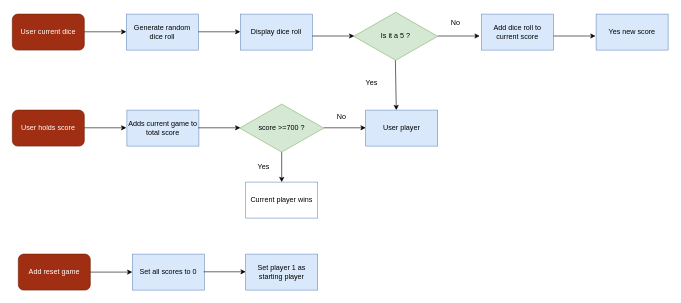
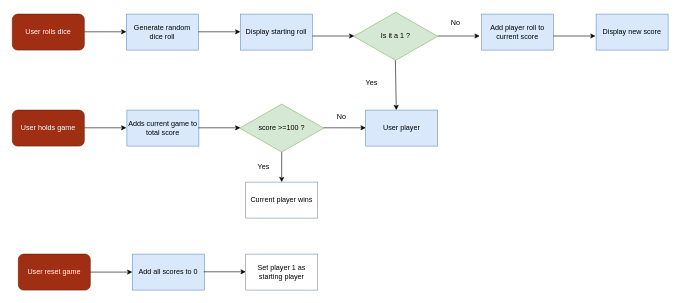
node "User current dice": label "User current dice" -> "User rolls dice"
node "Display dice roll": label "Display dice roll" -> "Display starting roll"
node "Add dice roll to current score": label "Add dice roll to current score" -> "Add player roll to current score"
node "Yes new score": label "Yes new score" -> "Display new score"
node "Is it a 5 ?": label "Is it a 5 ?" -> "Is it a 1 ?"
node "User holds score": label "User holds score" -> "User holds game"
node "score >=700 ?": label "score >=700 ?" -> "score >=100 ?"
node "Add reset game": label "Add reset game" -> "User reset game"
node "Set all scores to 0": label "Set all scores to 0" -> "Add all scores to 0"
node "Set player 1 as starting player": fillcolor #dae8fc -> #ffffff
